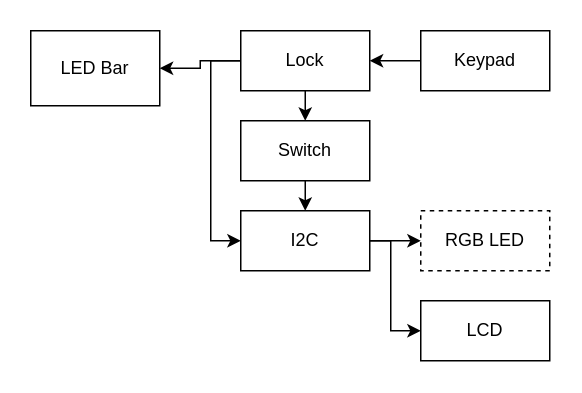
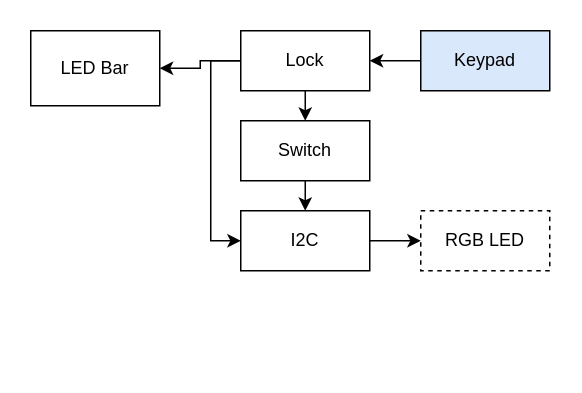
node "Keypad": fillcolor #ffffff -> #dae8fc
edge "I2C" -> "LCD": removed
node "LCD": removed
